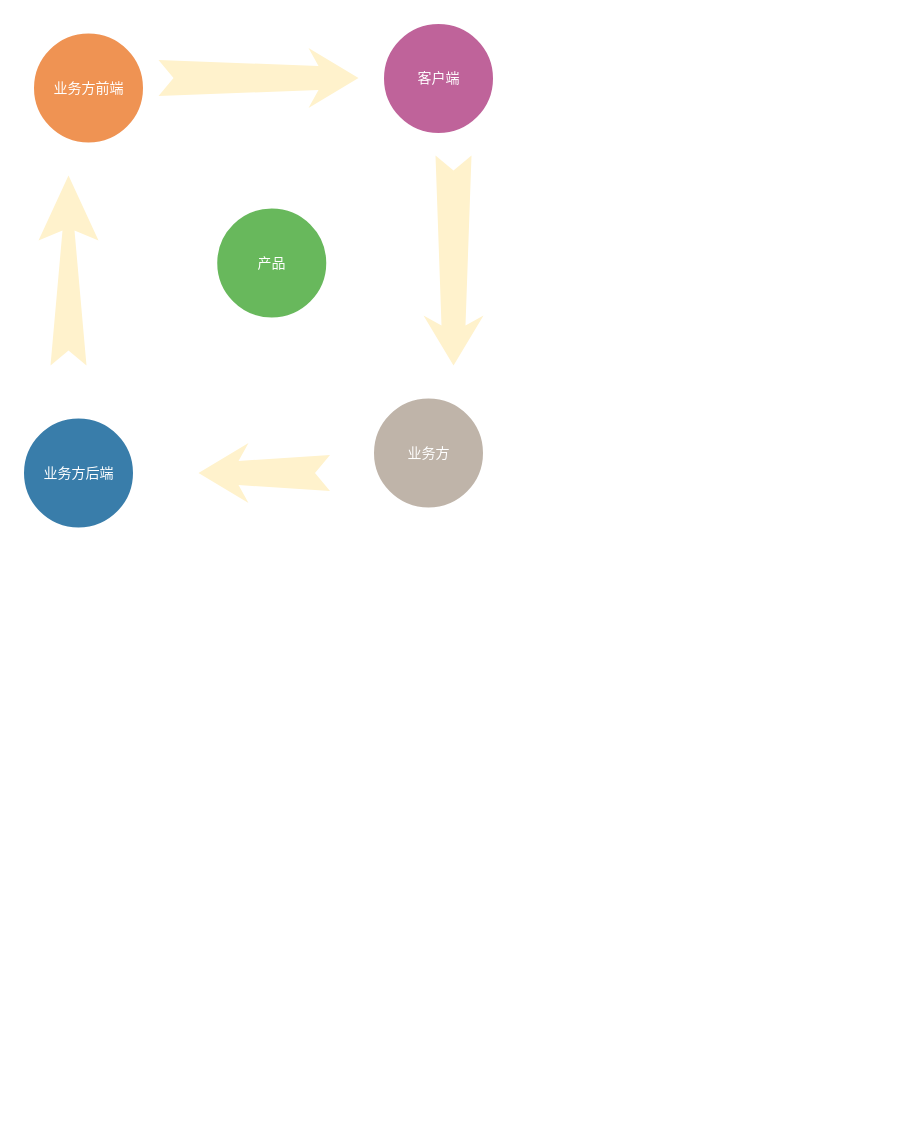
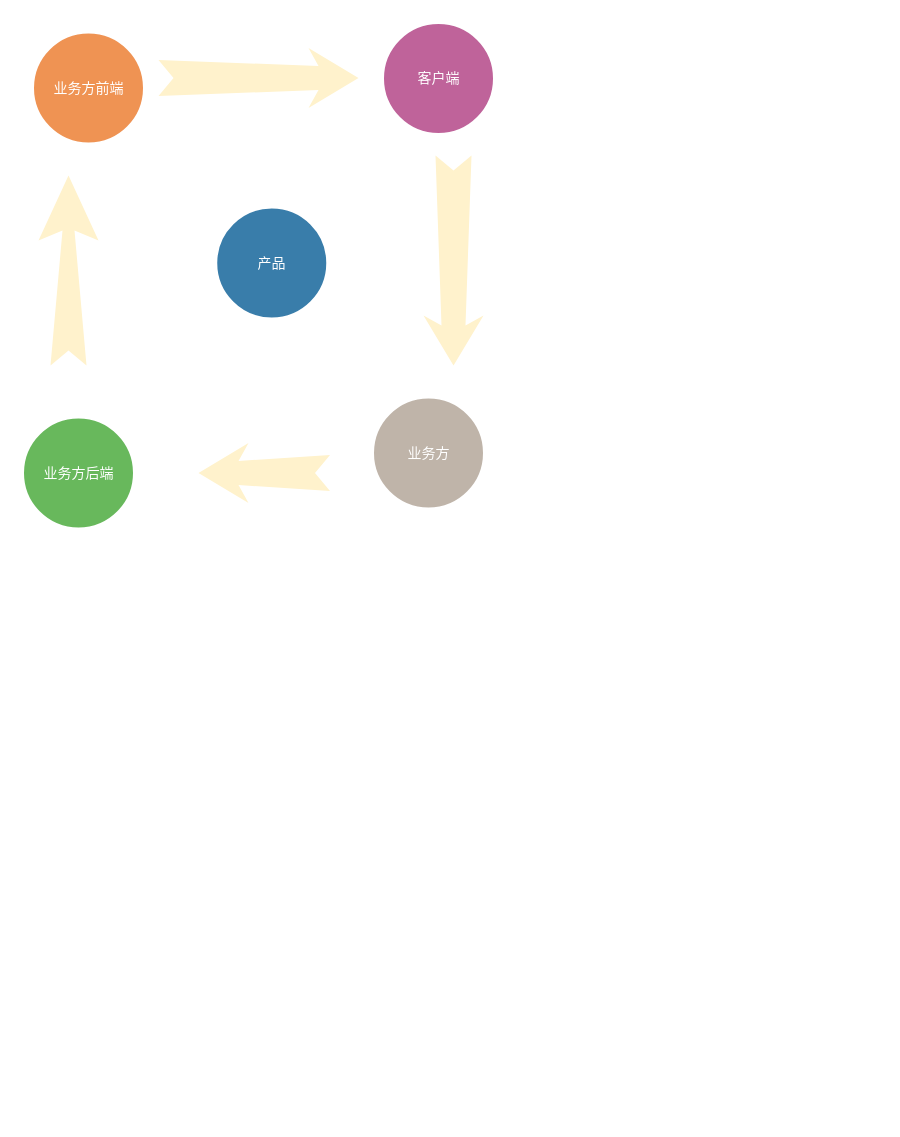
node "产品": fillcolor #68b85c -> #397daa
node "业务方后端": fillcolor #397daa -> #68b85c
